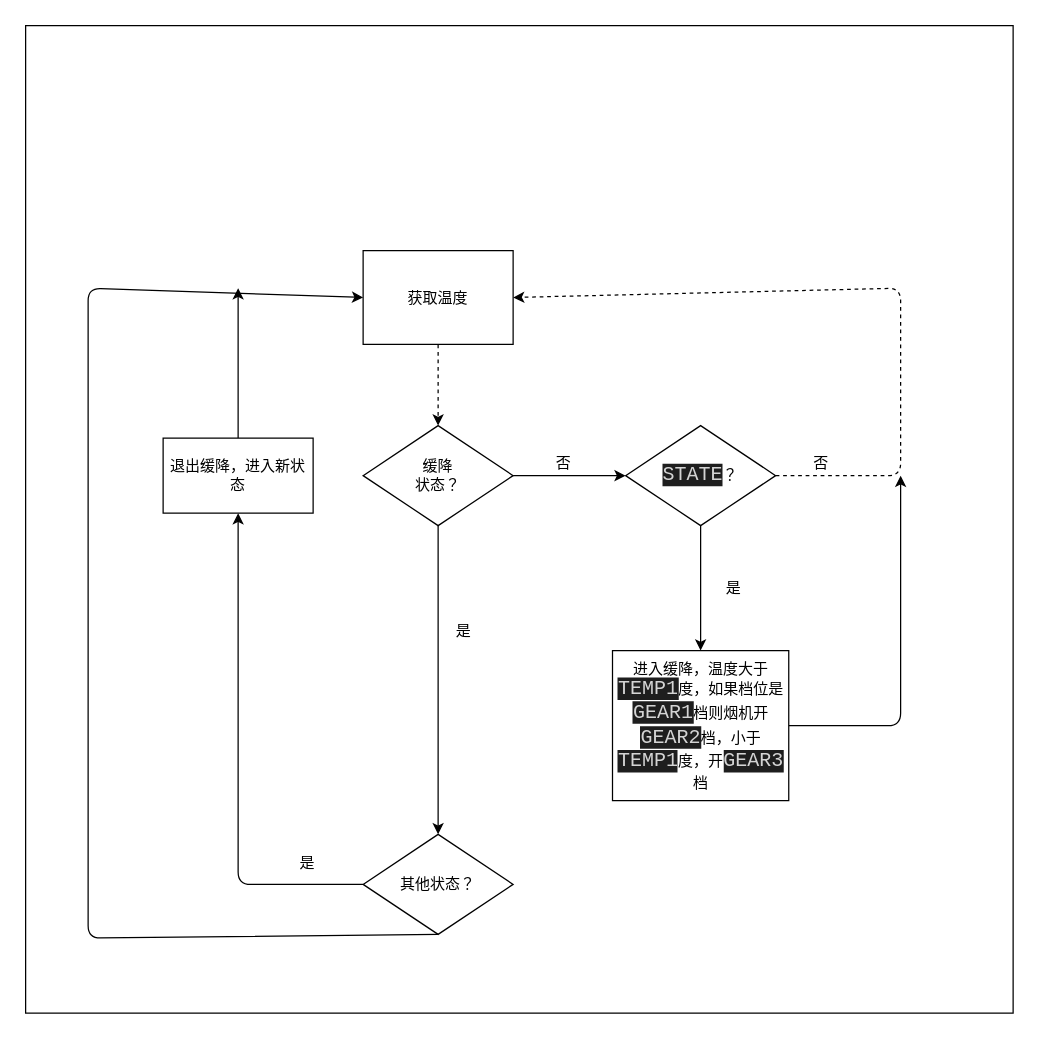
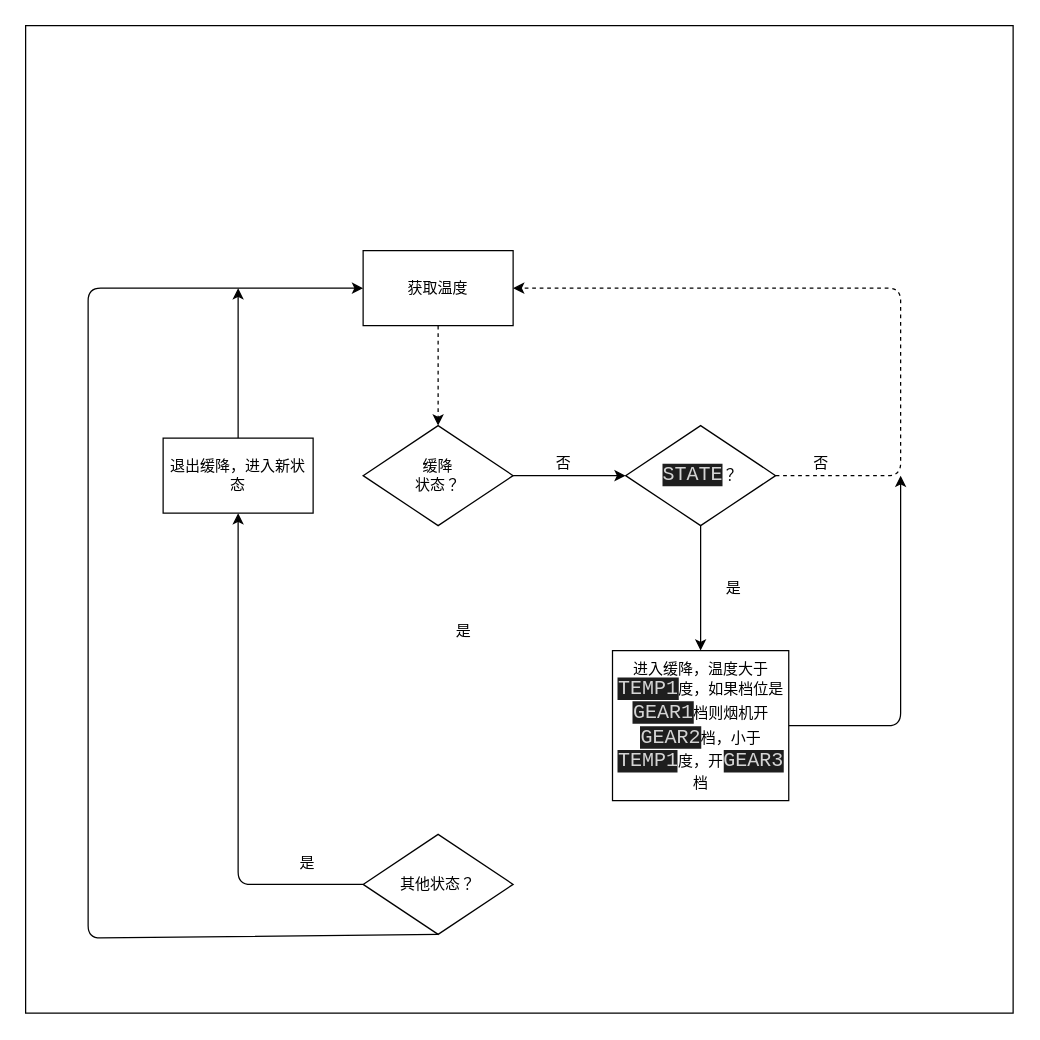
node "获取温度": size 150x94 -> 150x75
edge "缓降 状态？" -> "其他状态？": removed
